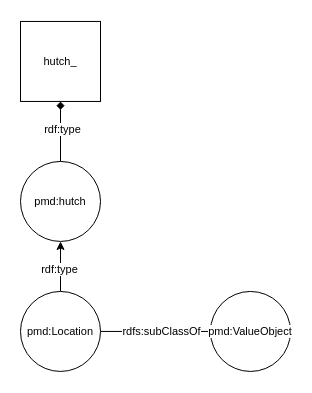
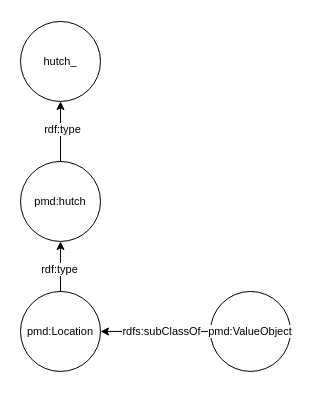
node "hutch_": shape rectangle -> ellipse
edge "pmd:hutch" -> "hutch_": arrowhead diamond -> classic
edge "pmd:Location" -- "pmd:ValueObject": arrowhead none -> classic
